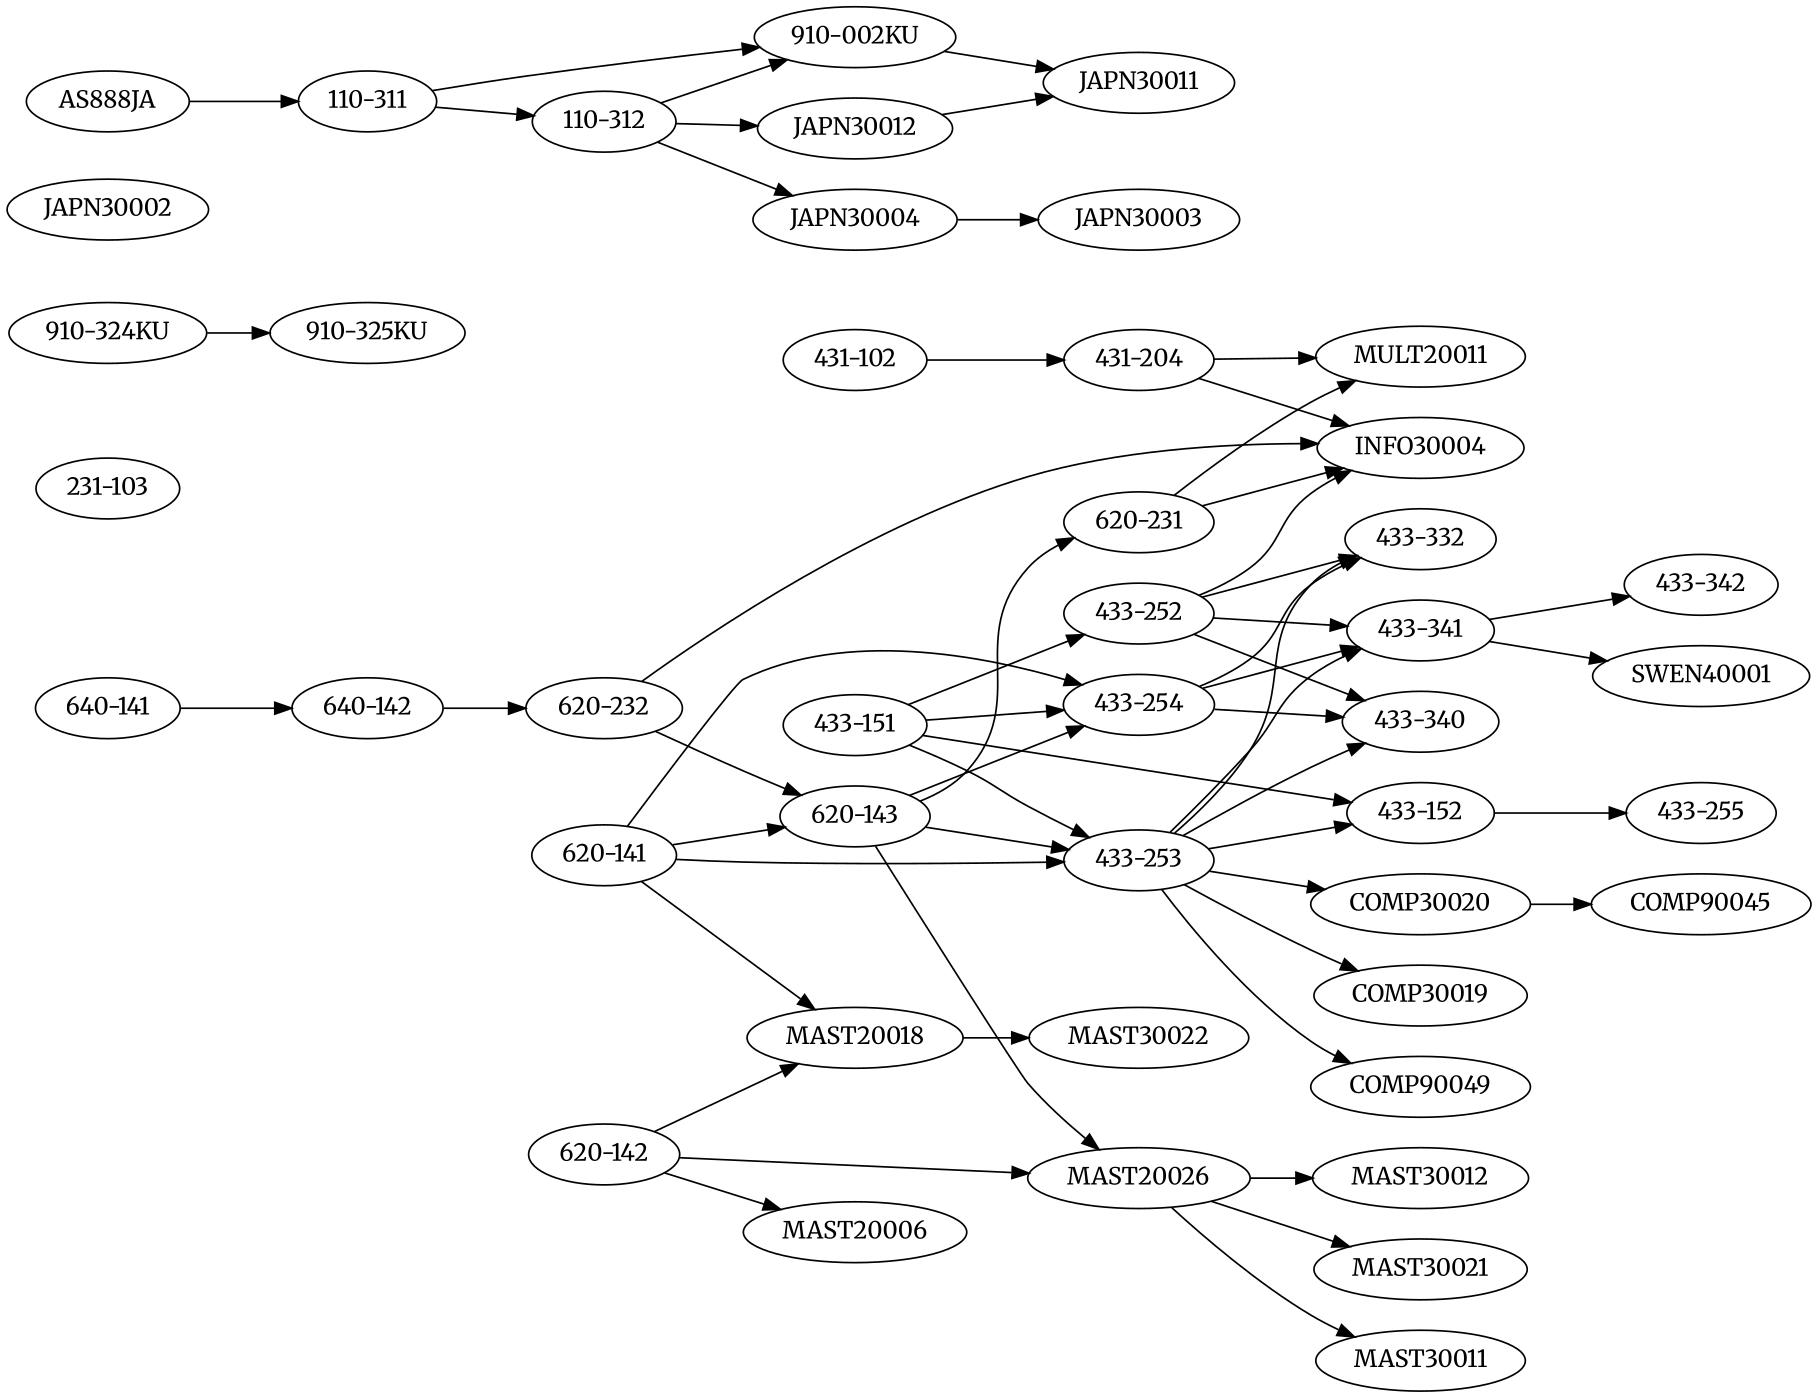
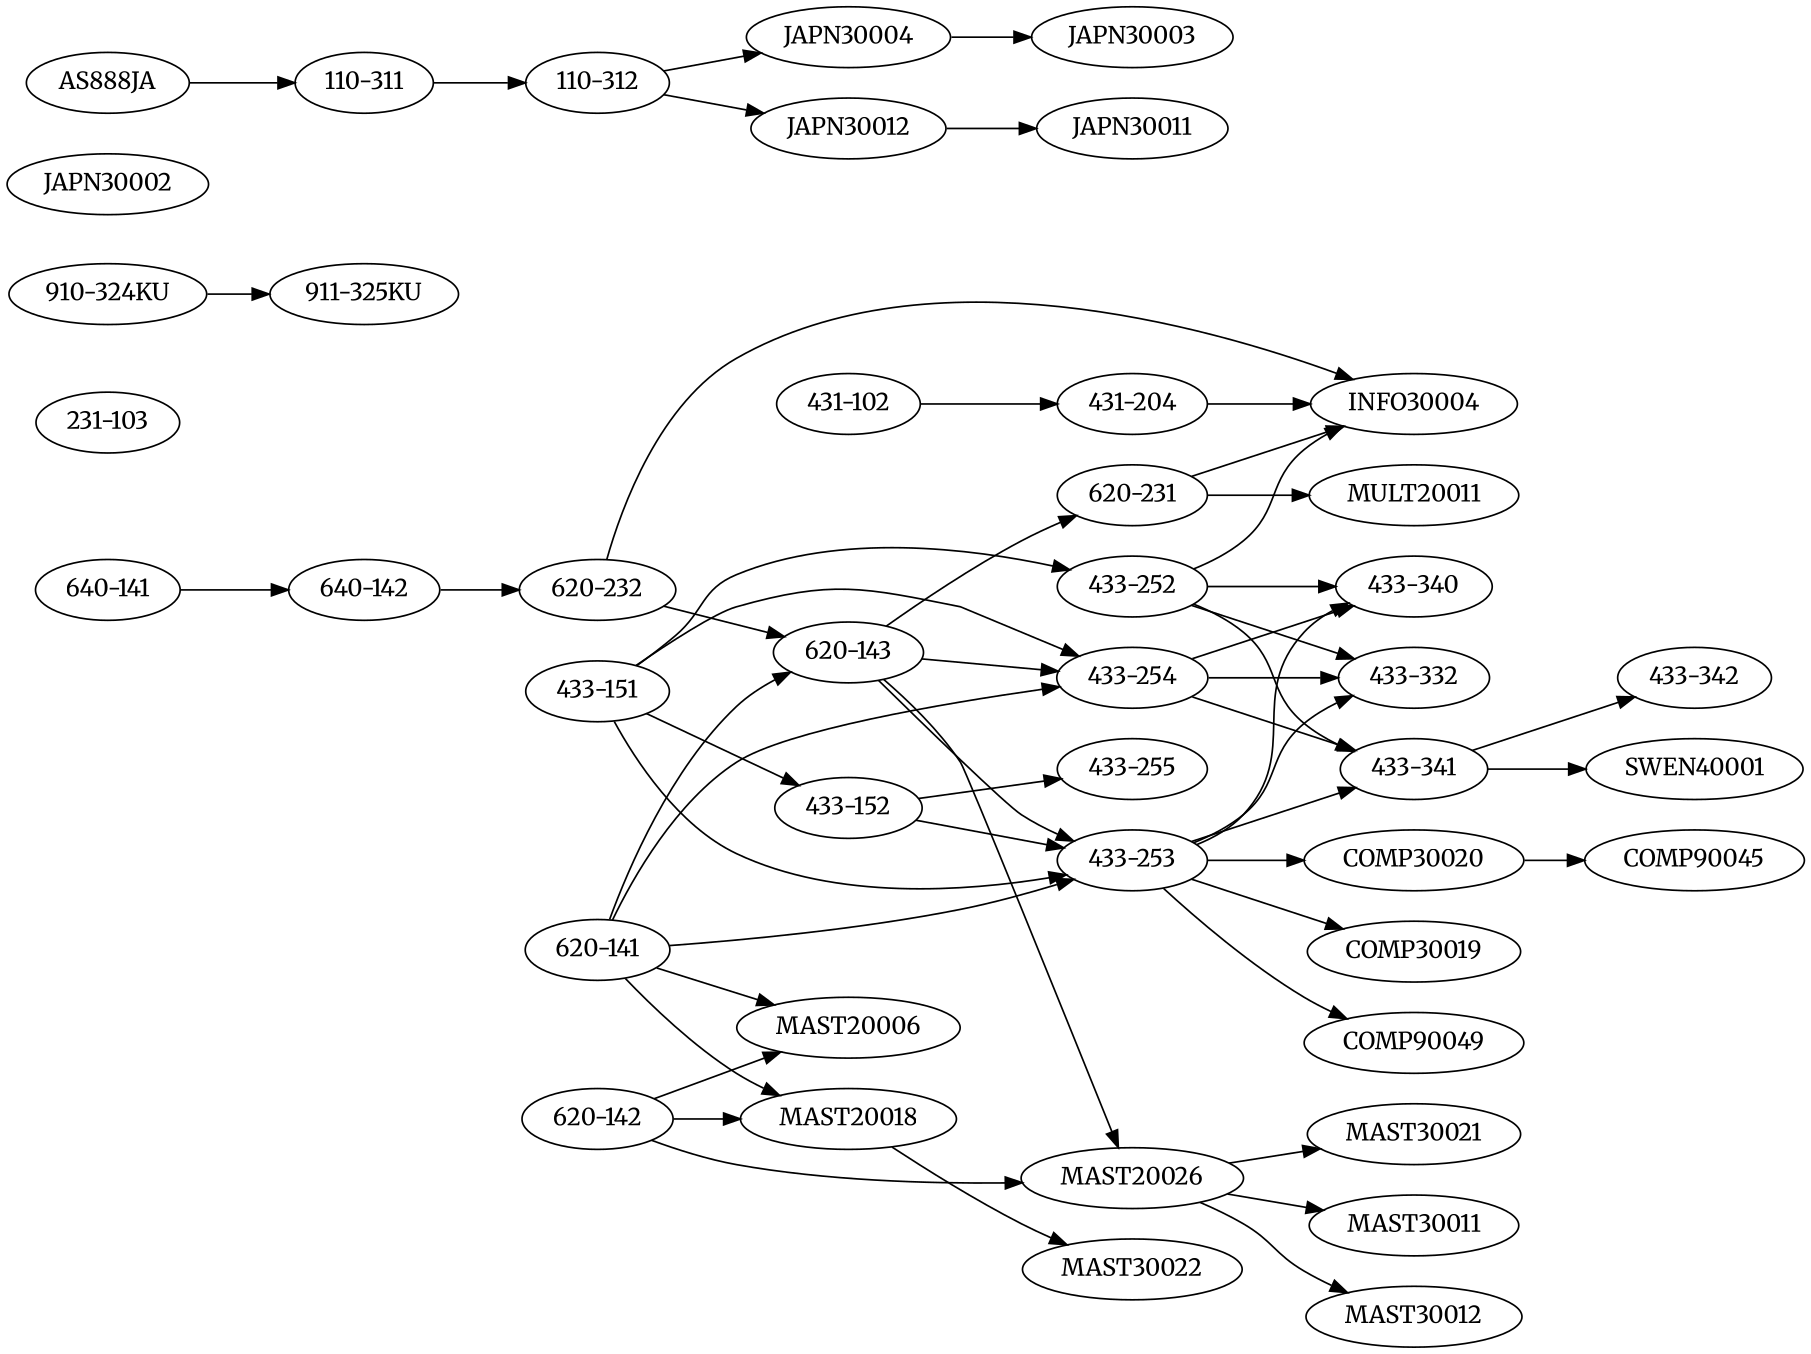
node "910-002KU": removed
node "910-325KU": label "910-325KU" -> "911-325KU"
edge "431-204" -> "MULT20011": removed
edge "433-253" -> "433-152": reversed
edge "620-141" -> "MAST20006": added
